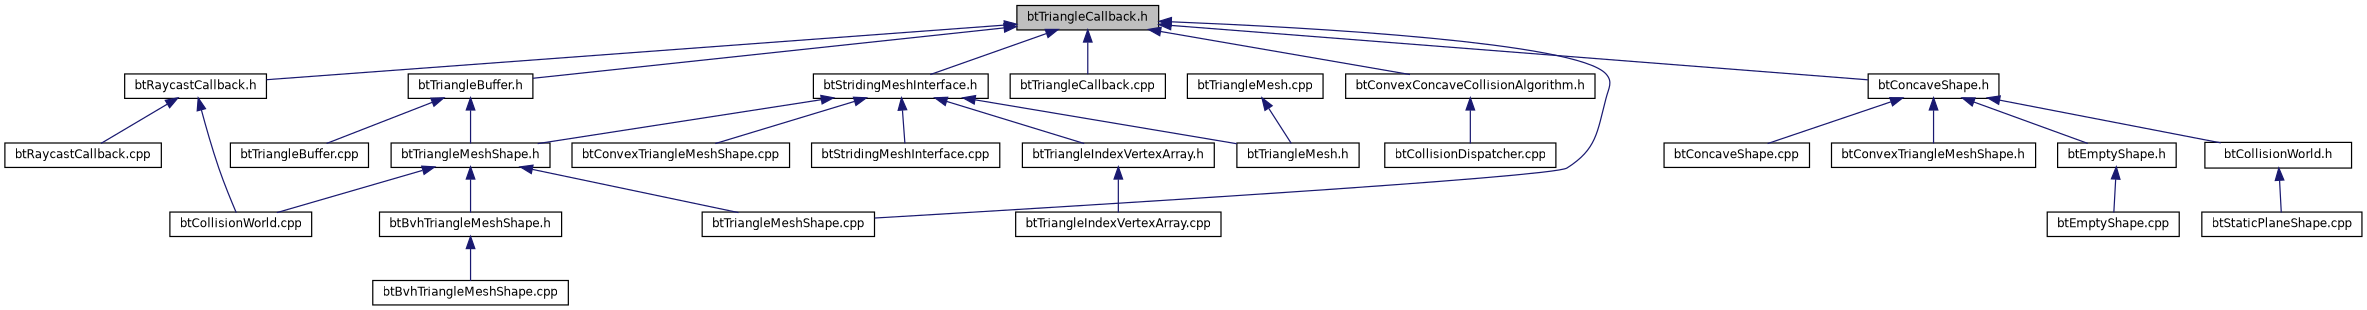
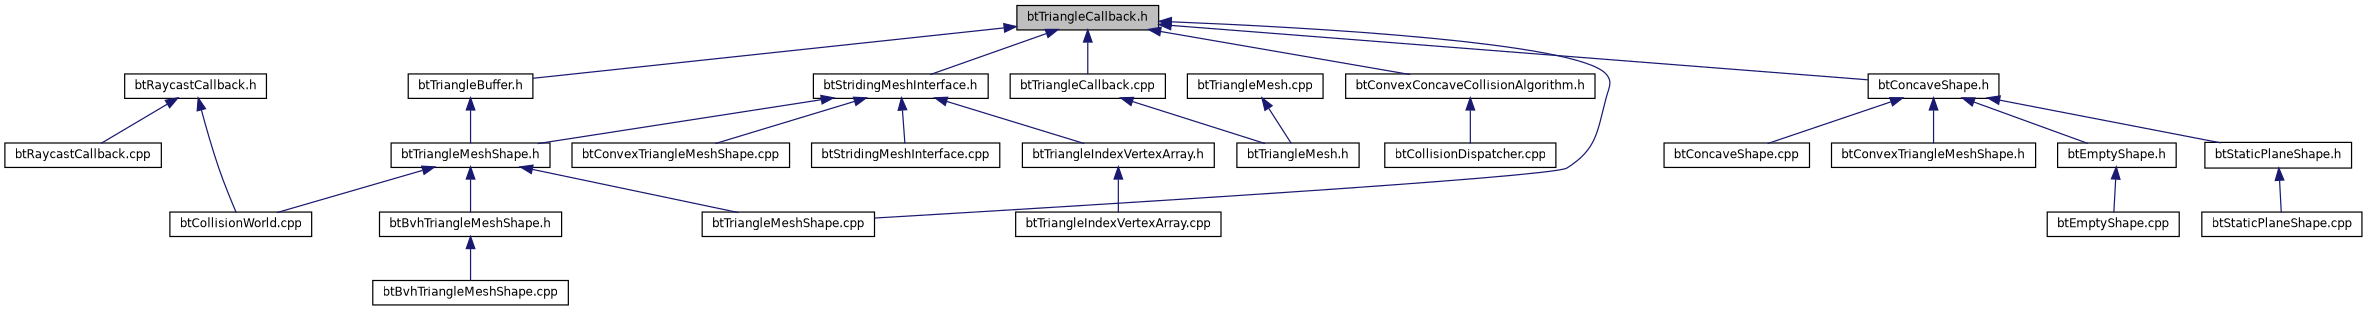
edge "btRaycastCallback.h" -> "btTriangleCallback.h": removed
edge "btTriangleMesh.h" -> "btStridingMeshInterface.h": now "btTriangleMesh.h" -> "btTriangleCallback.cpp"
node "btTriangleBuffer.cpp": removed
node "btCollisionWorld.h": label "btCollisionWorld.h" -> "btStaticPlaneShape.h"
